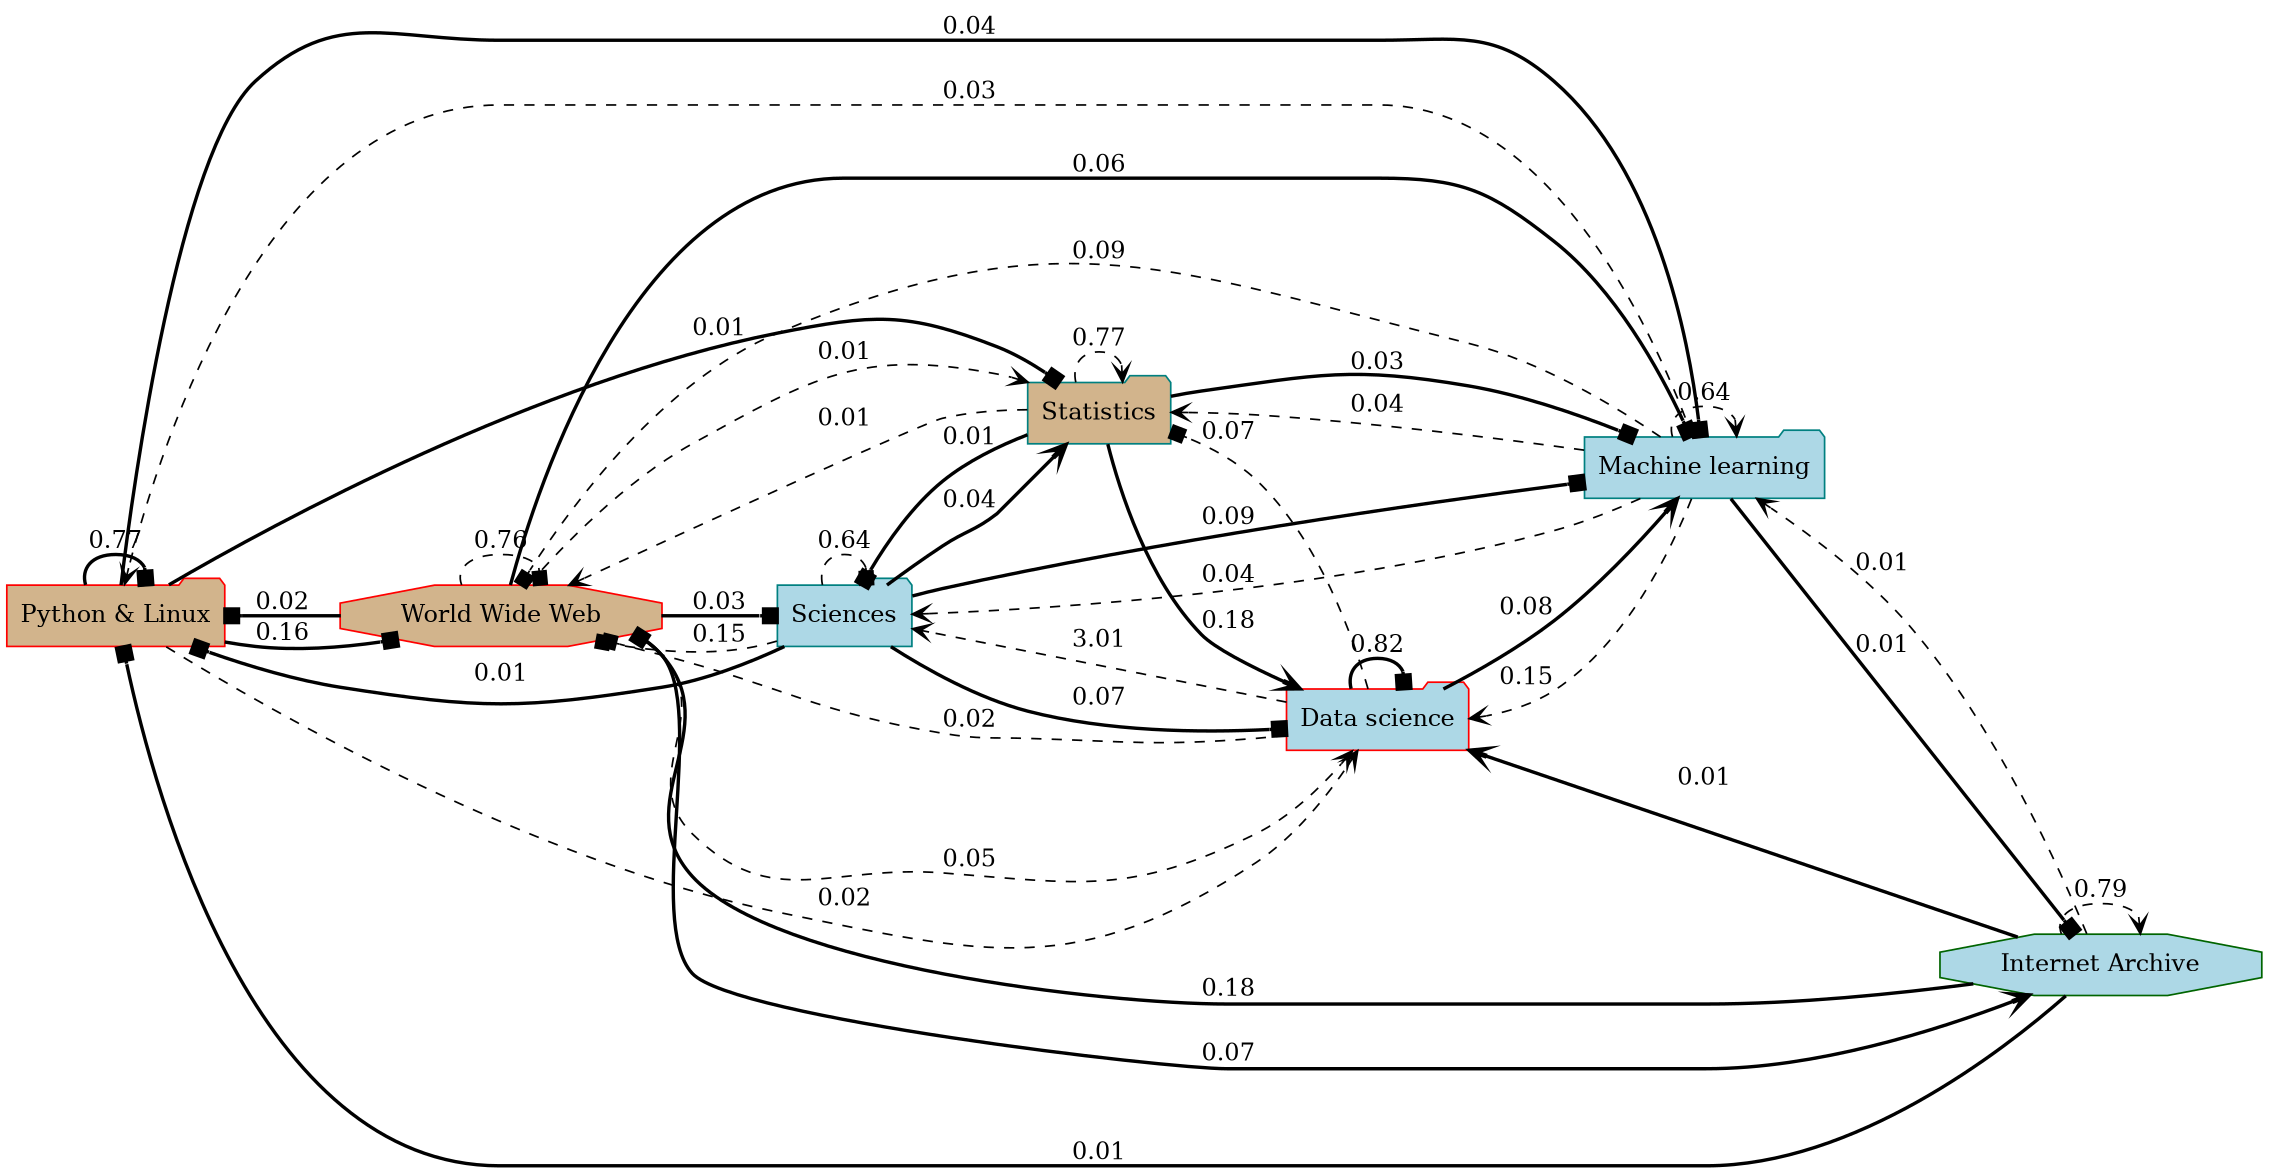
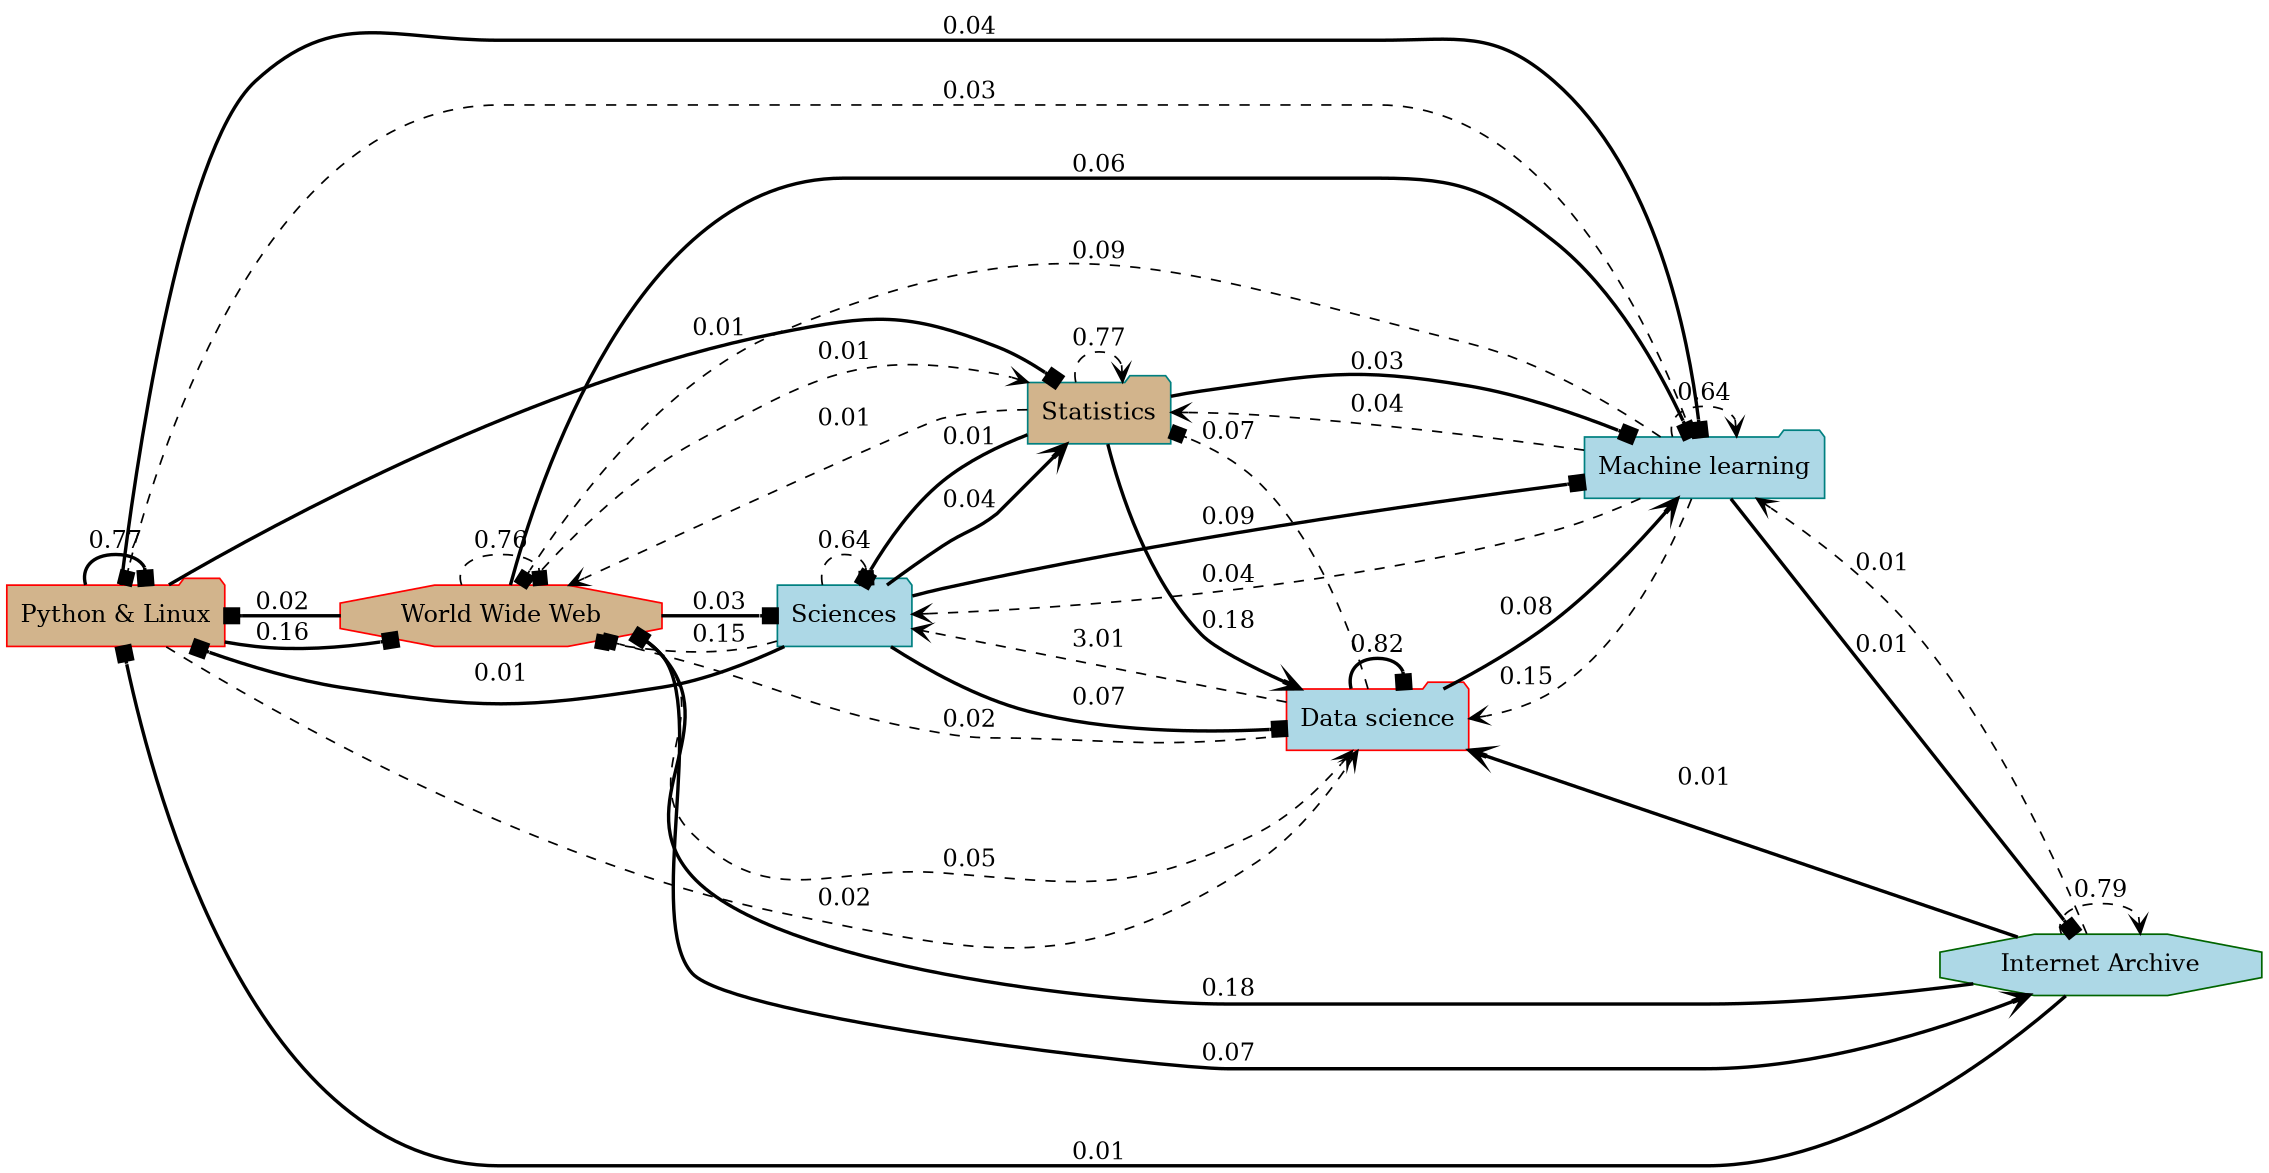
edge "Machine learning" -> "Python & Linux": arrowhead vee -> box
